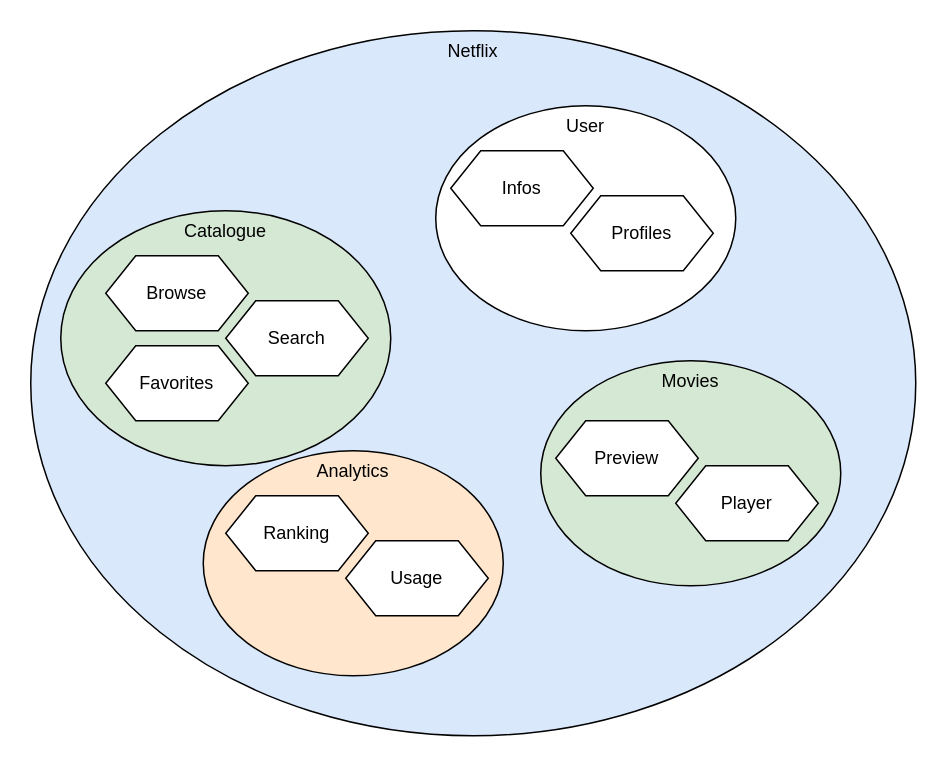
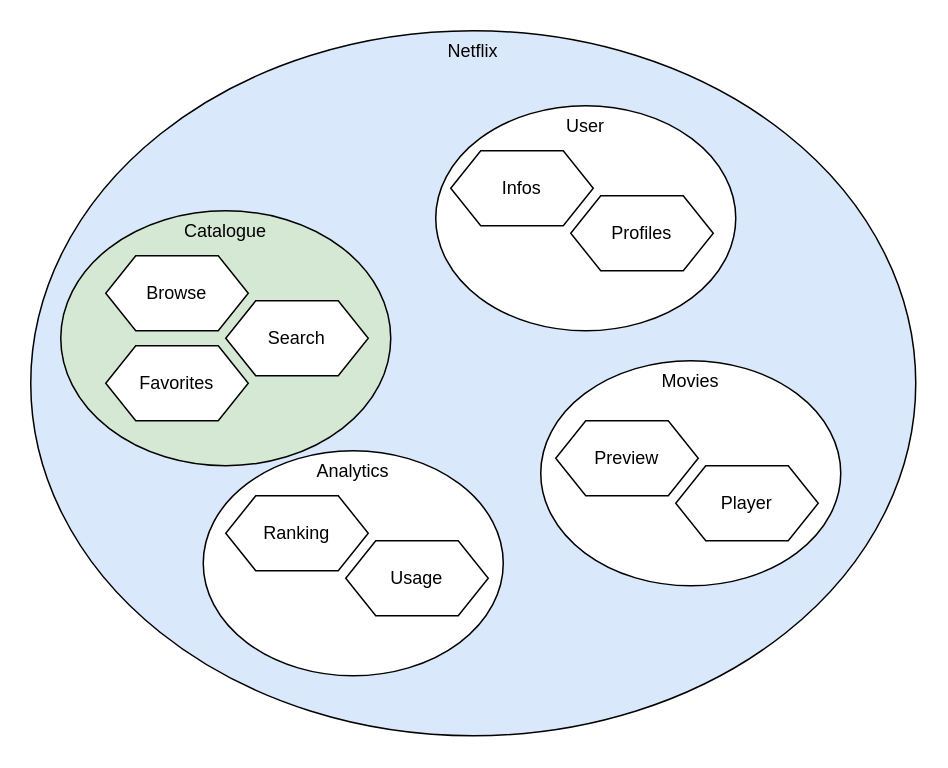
node "Movies": fillcolor #d5e8d4 -> #ffffff
node "Analytics": fillcolor #ffe6cc -> #ffffff
